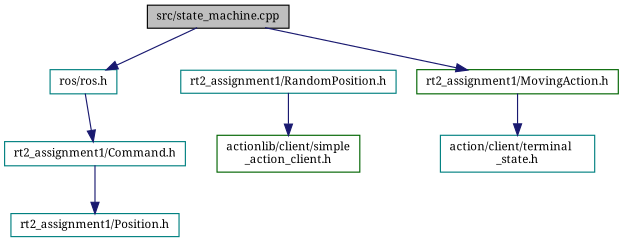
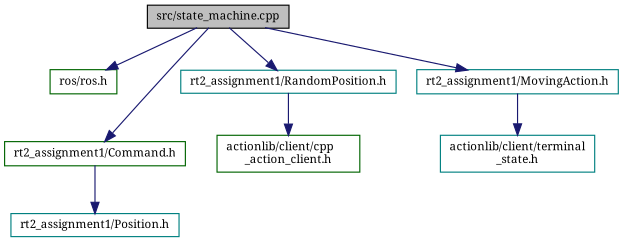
edge "src/state_machine.cpp" -> "rt2_assignment1/RandomPosition.h": added
node "ros/ros.h": color teal -> darkgreen
node "rt2_assignment1/MovingAction.h": color darkgreen -> teal
edge "ros/ros.h" -> "rt2_assignment1/Command.h": now "src/state_machine.cpp" -> "rt2_assignment1/Command.h"
node "rt2_assignment1/Command.h": color teal -> darkgreen
node "actionlib/client/simple _action_client.h": label "actionlib/client/simple _action_client.h" -> "actionlib/client/cpp _action_client.h"
node "action/client/terminal _state.h": label "action/client/terminal _state.h" -> "actionlib/client/terminal _state.h"
